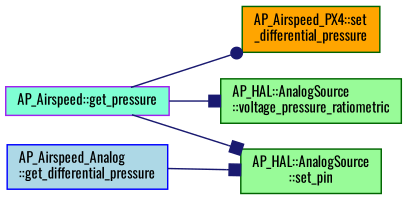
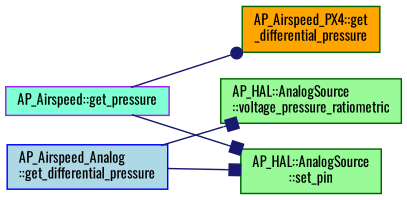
node "AP_Airspeed_PX4::set _differential_pressure": label "AP_Airspeed_PX4::set _differential_pressure" -> "AP_Airspeed_PX4::get _differential_pressure"
edge "AP_Airspeed::get_pressure" -> "AP_HAL::AnalogSource ::voltage_pressure_ratiometric": now "AP_Airspeed_Analog ::get_differential_pressure" -> "AP_HAL::AnalogSource ::voltage_pressure_ratiometric"
